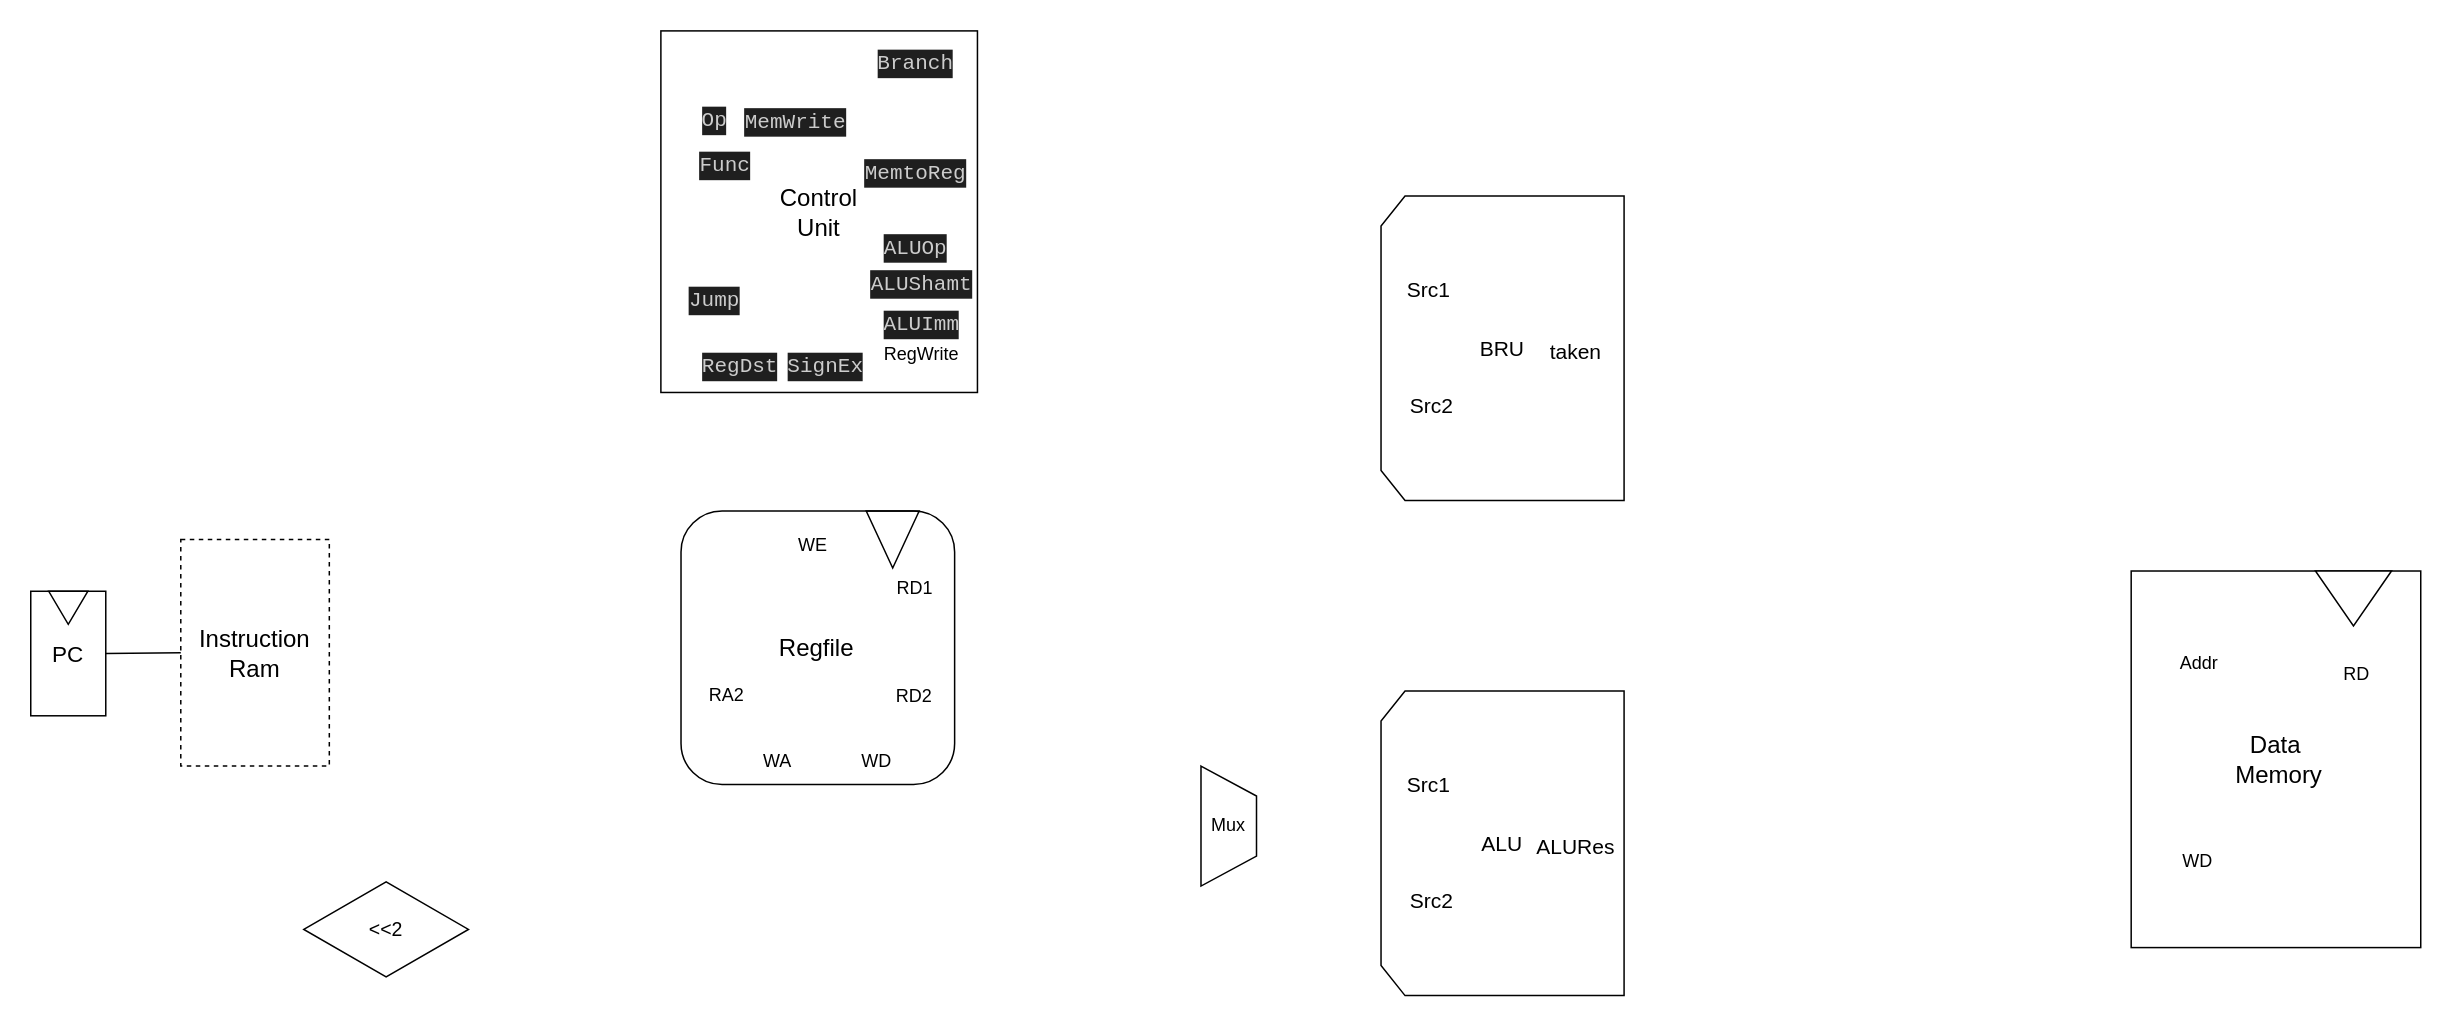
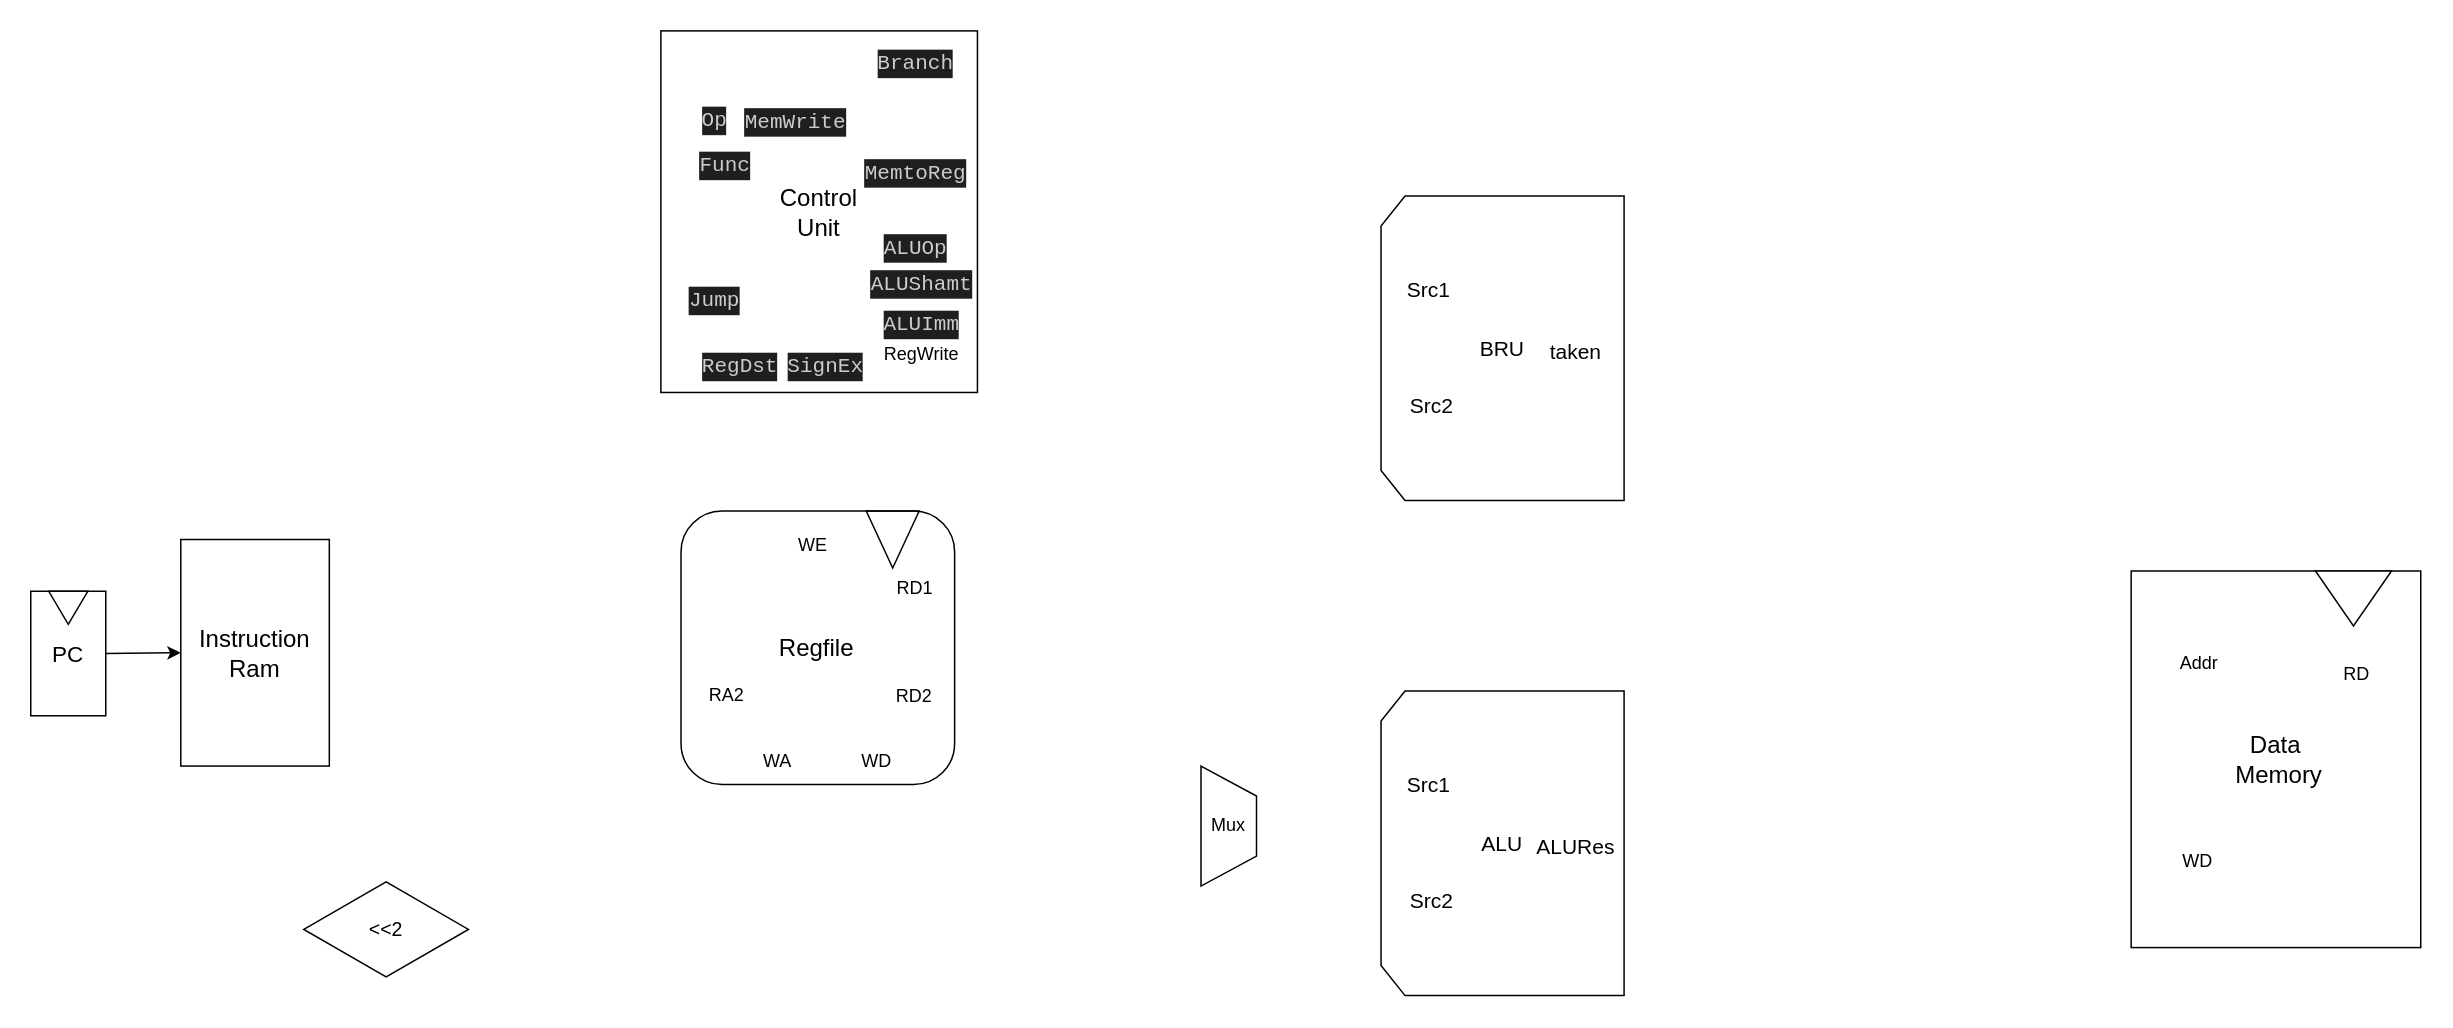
edge "Instruction Ram" -- "PC": arrowhead none -> classic
node "Instruction Ram": style dashed -> solid
